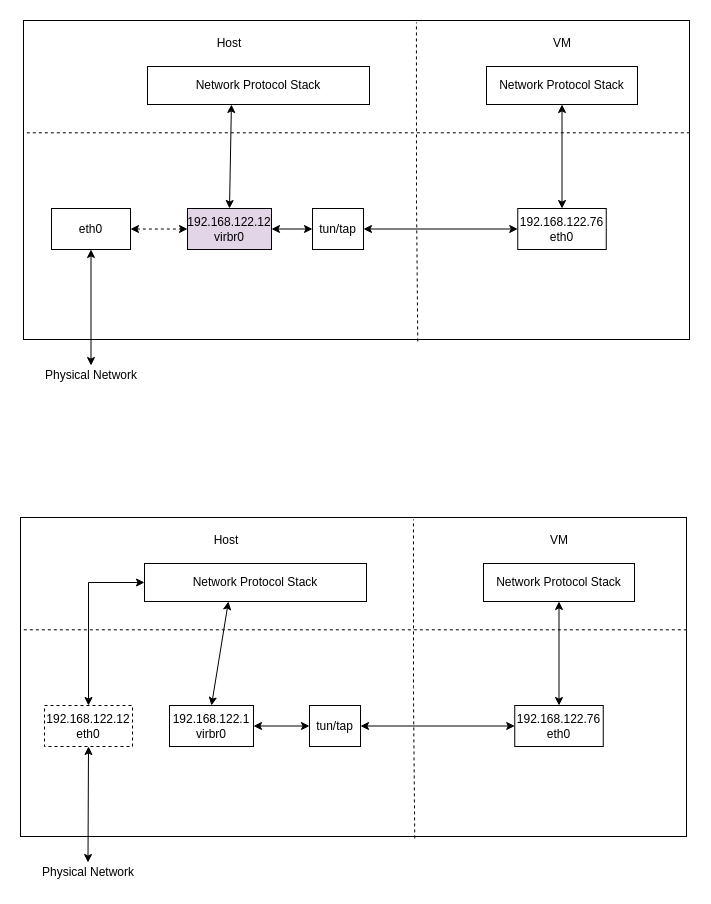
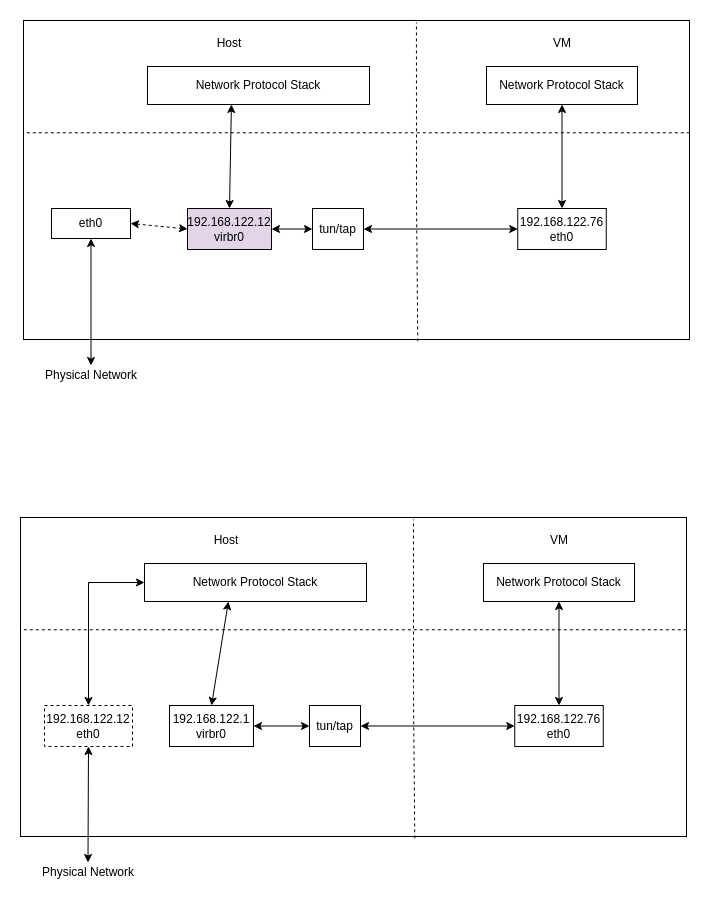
node "eth0": size 79x41 -> 79x30
